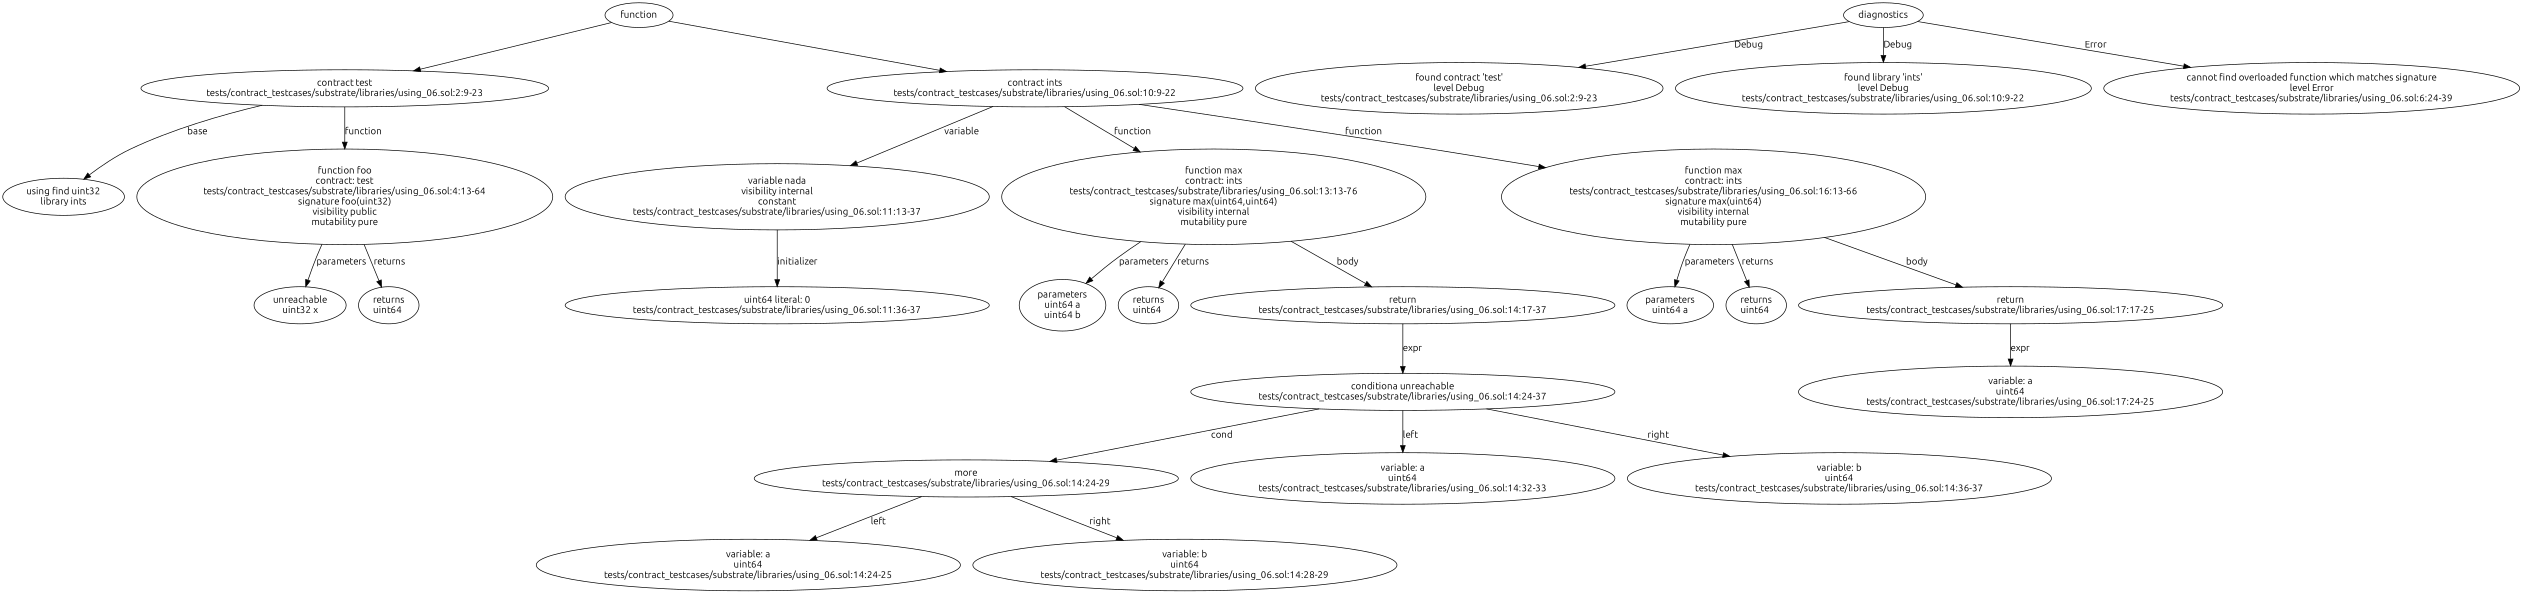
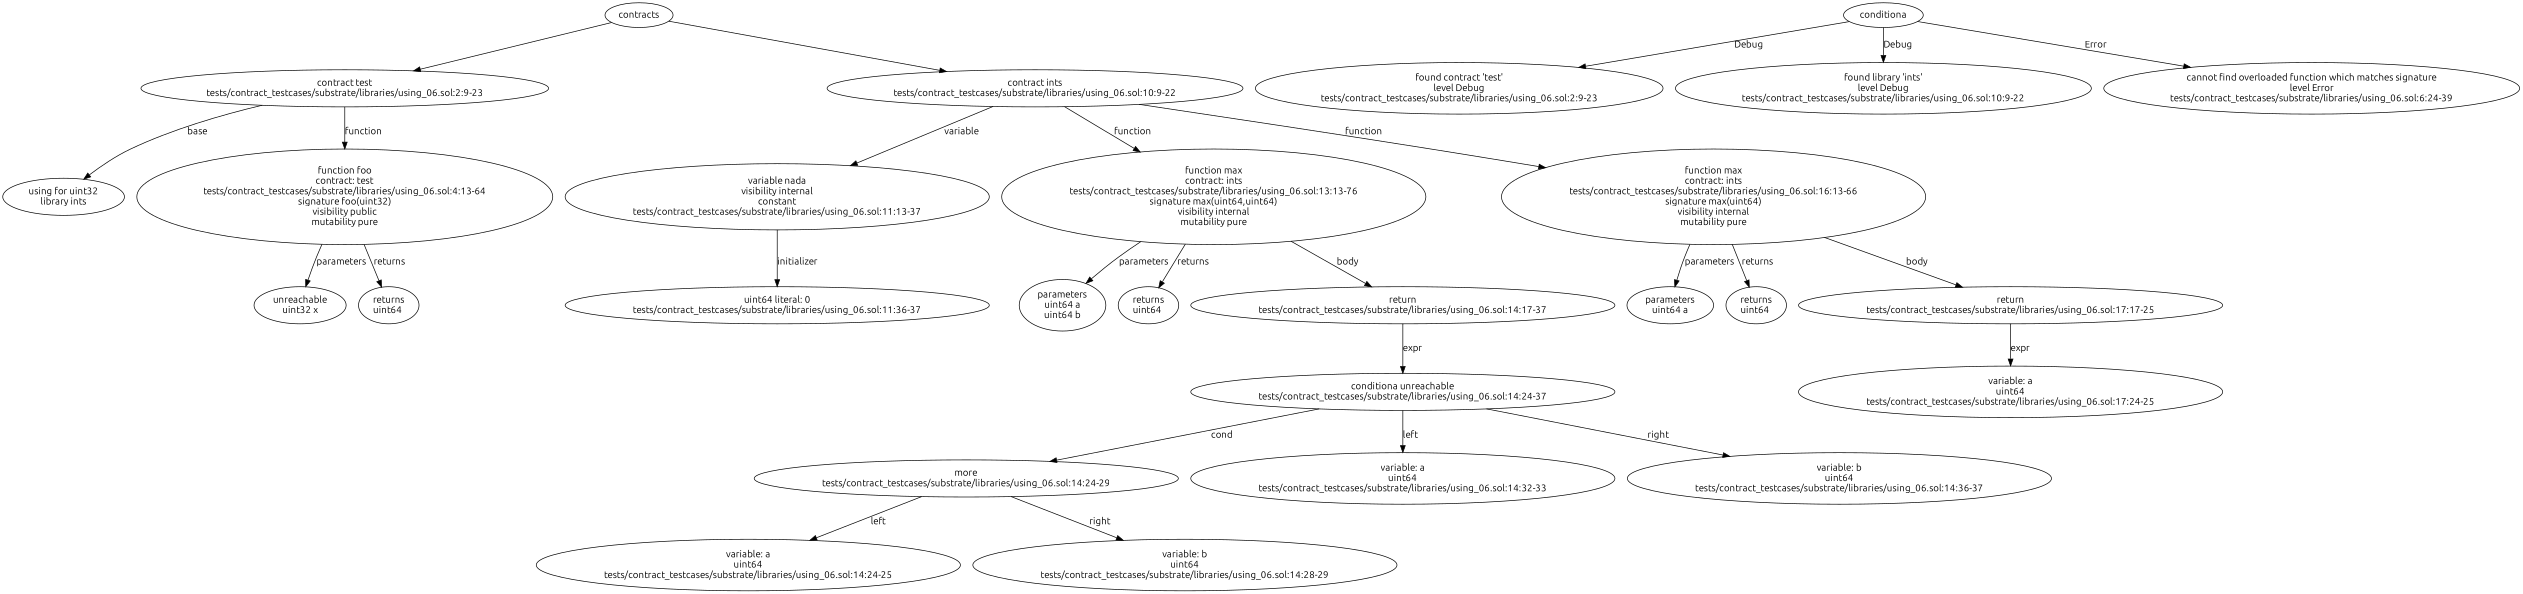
node "function": label "function" -> "contracts"
node "diagnostics": label "diagnostics" -> "conditiona"
node "using find uint32 library ints": label "using find uint32 library ints" -> "using for uint32 library ints"
